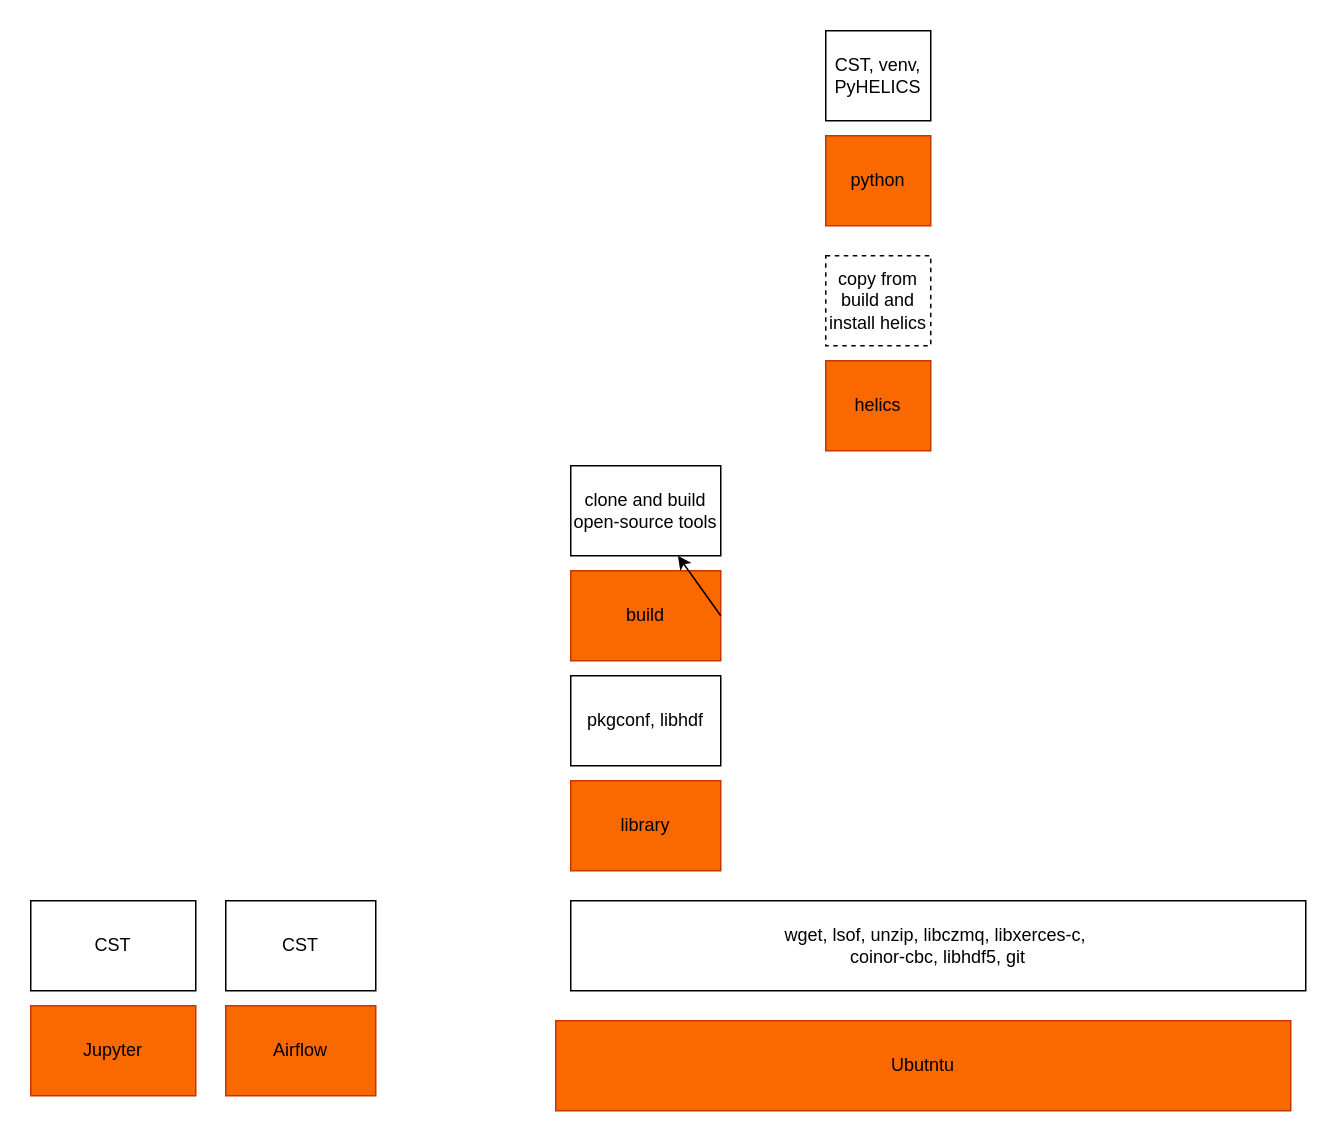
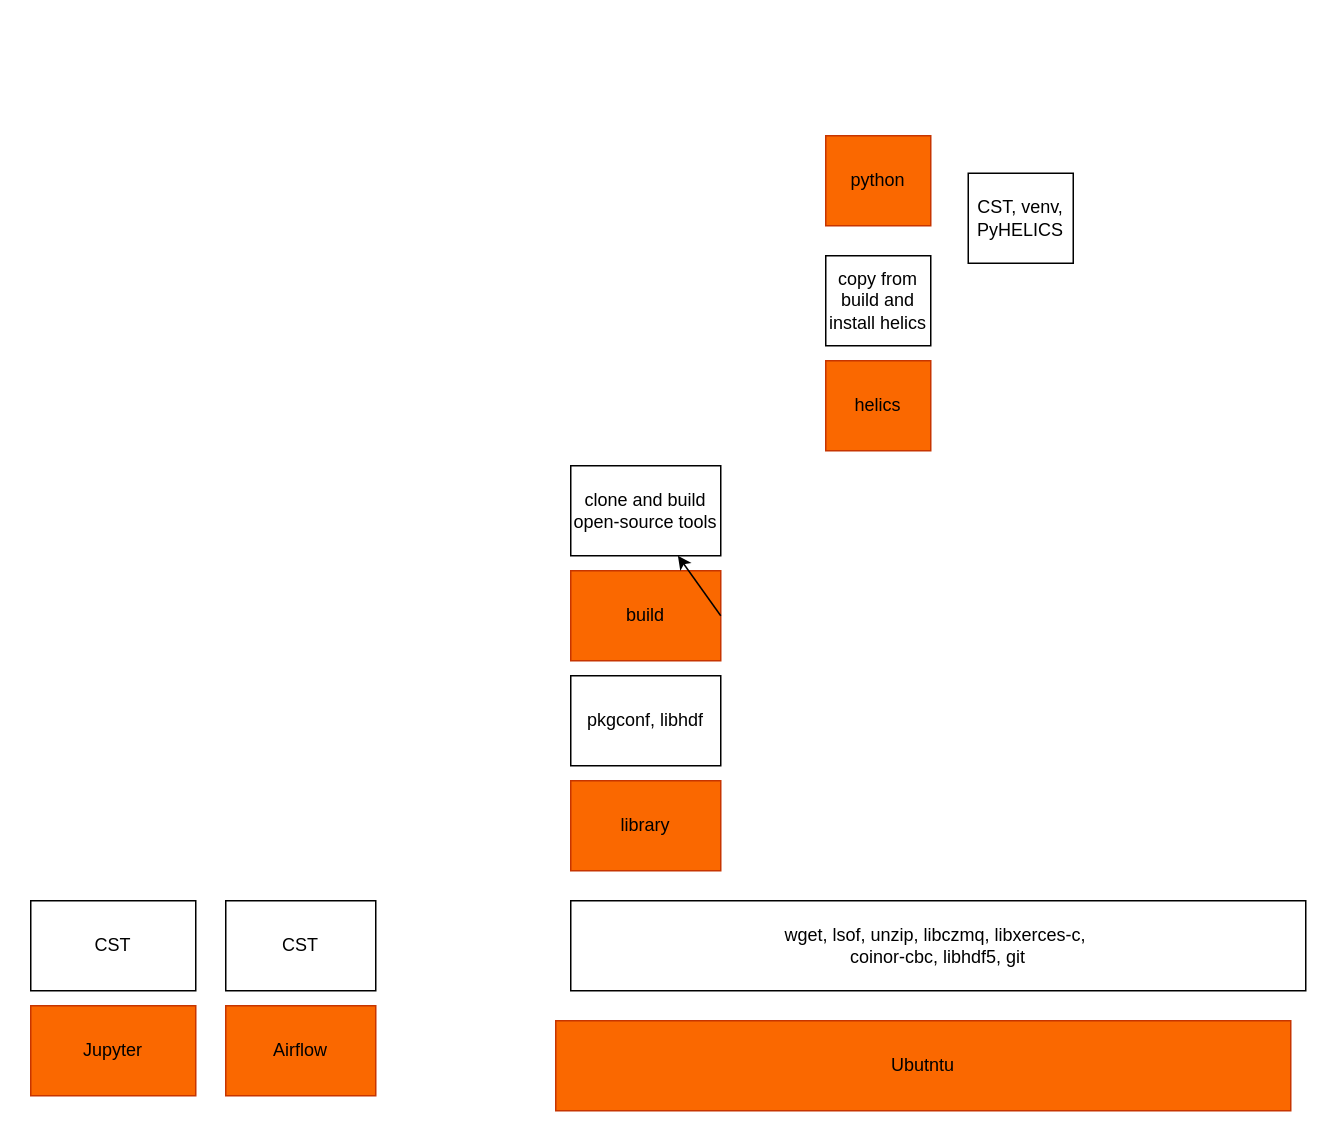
node "CST, venv, PyHELICS": moved (878, 76) -> (1021, 218)
node "copy from build and install helics": style dashed -> solid
